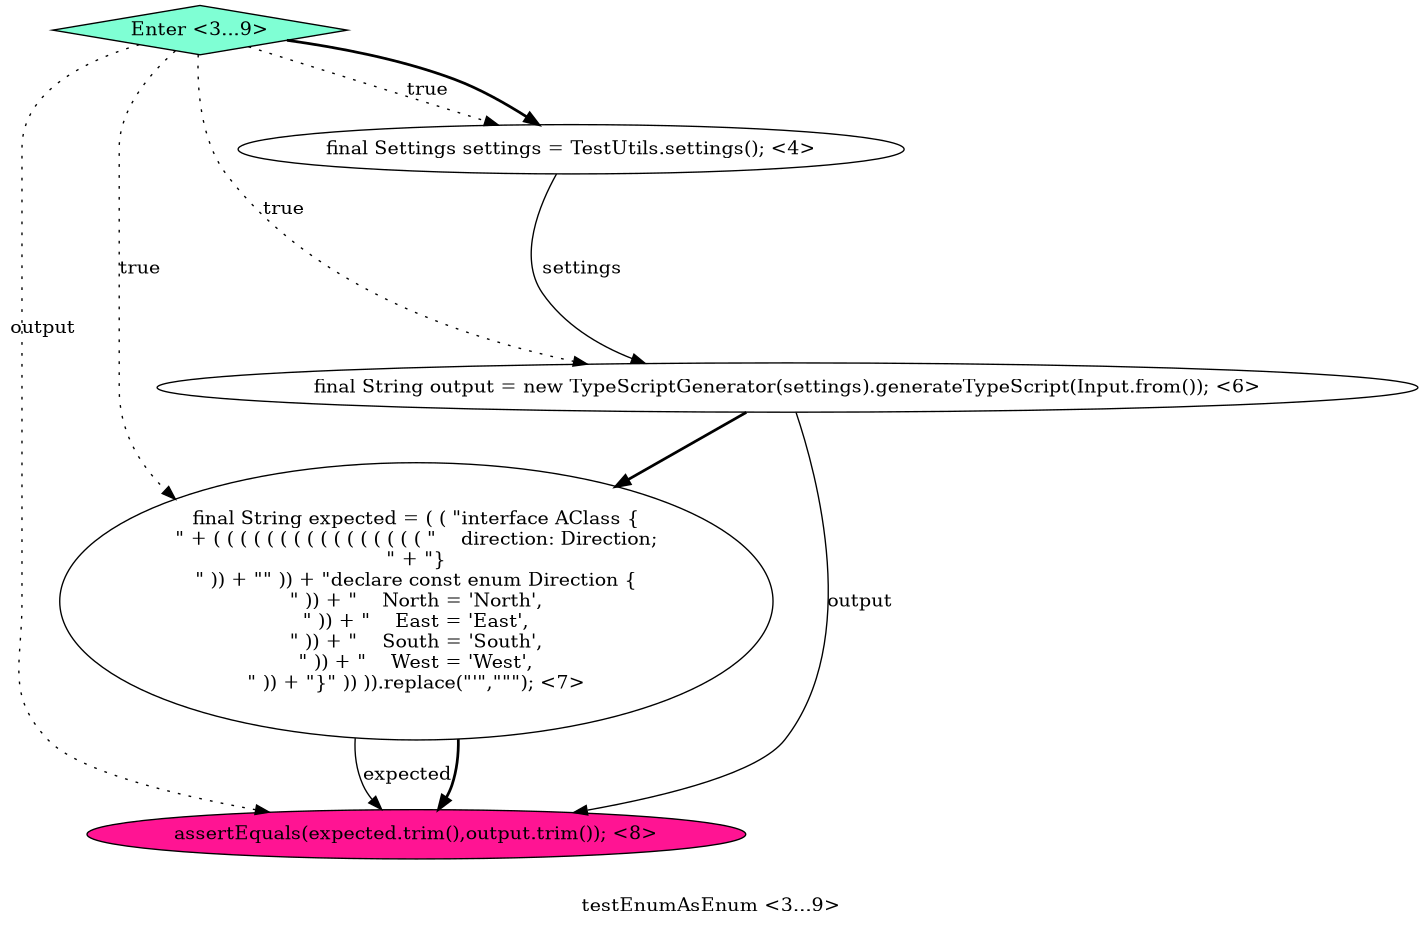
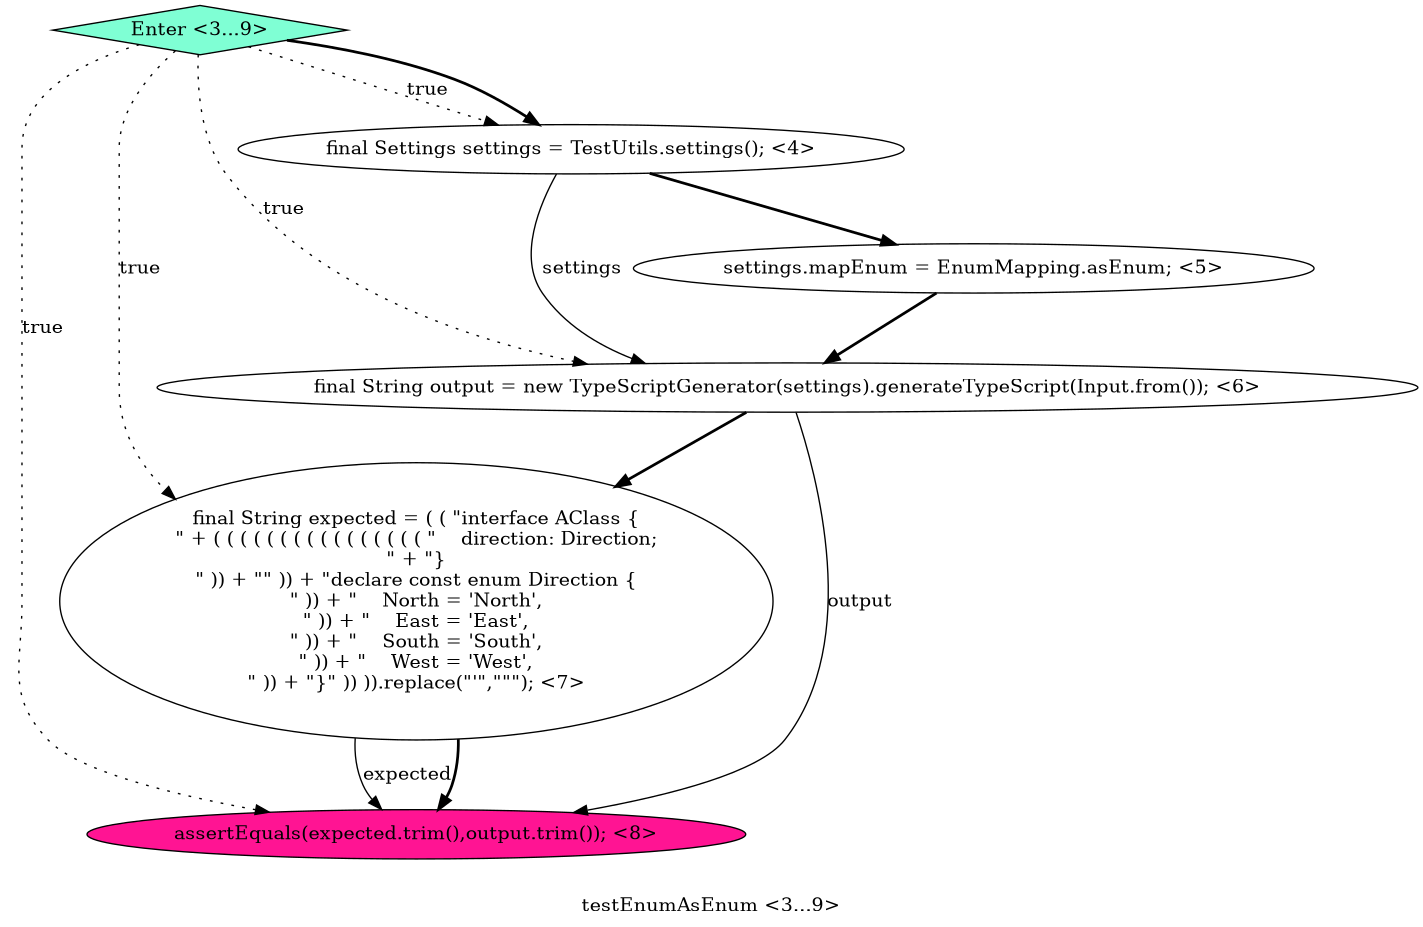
node "settings.mapEnum = EnumMapping.asEnum; <5>": added
edge "Enter <3...9>" -> "assertEquals(expected.trim(),output.trim()); <8>": label "output" -> "true"
